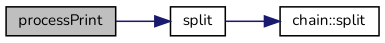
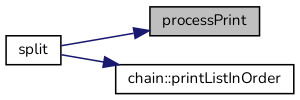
edge "processPrint" -> "split": reversed
node "chain::split": label "chain::split" -> "chain::printListInOrder"
